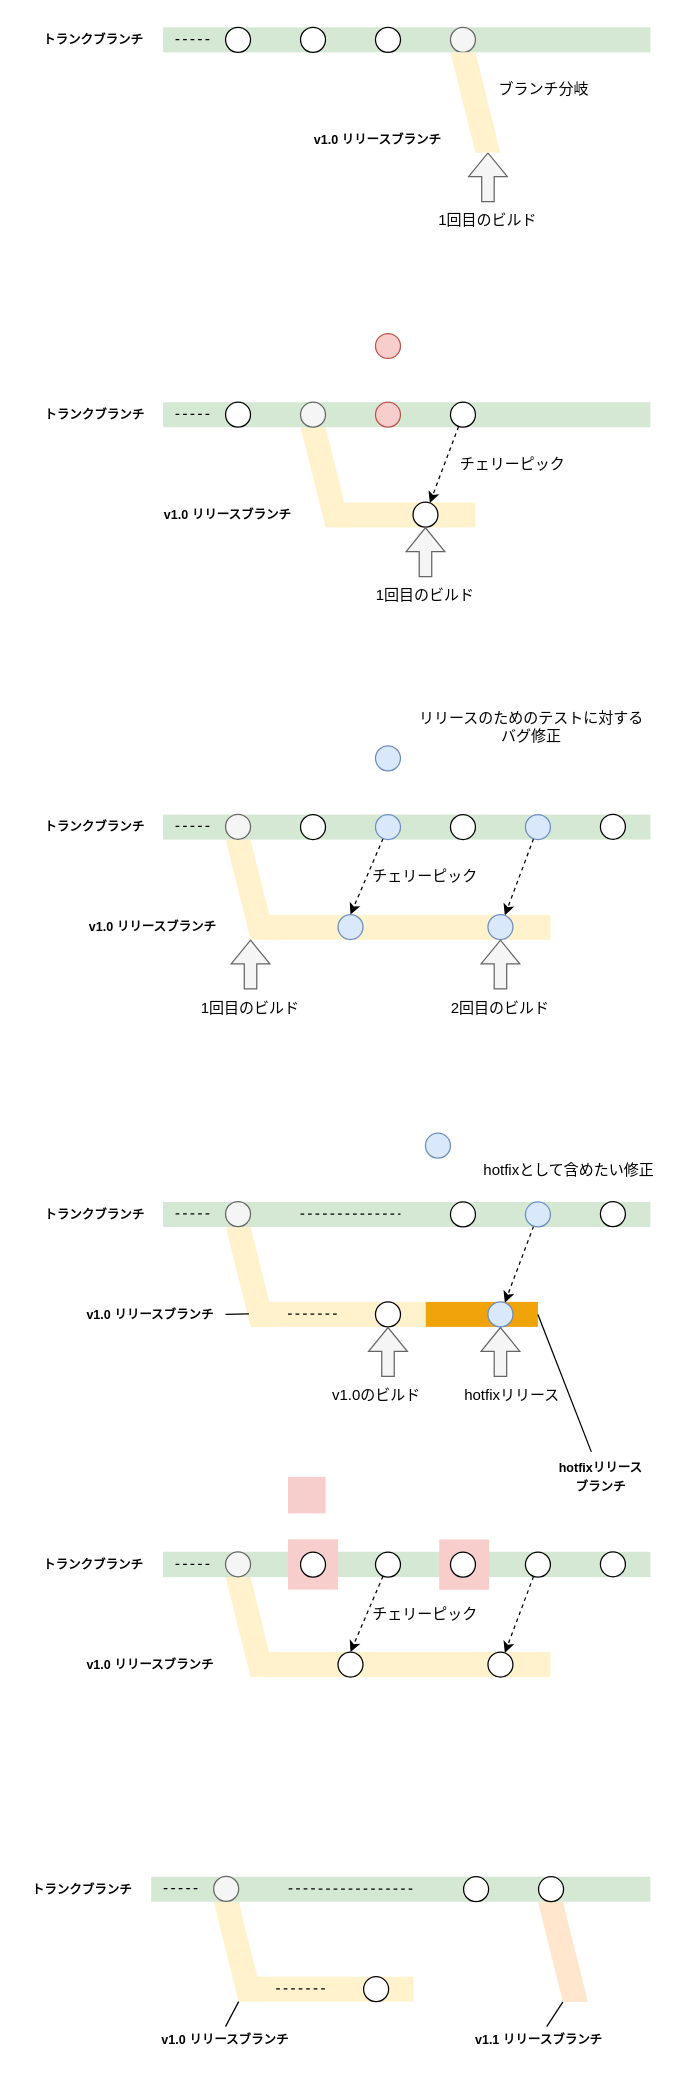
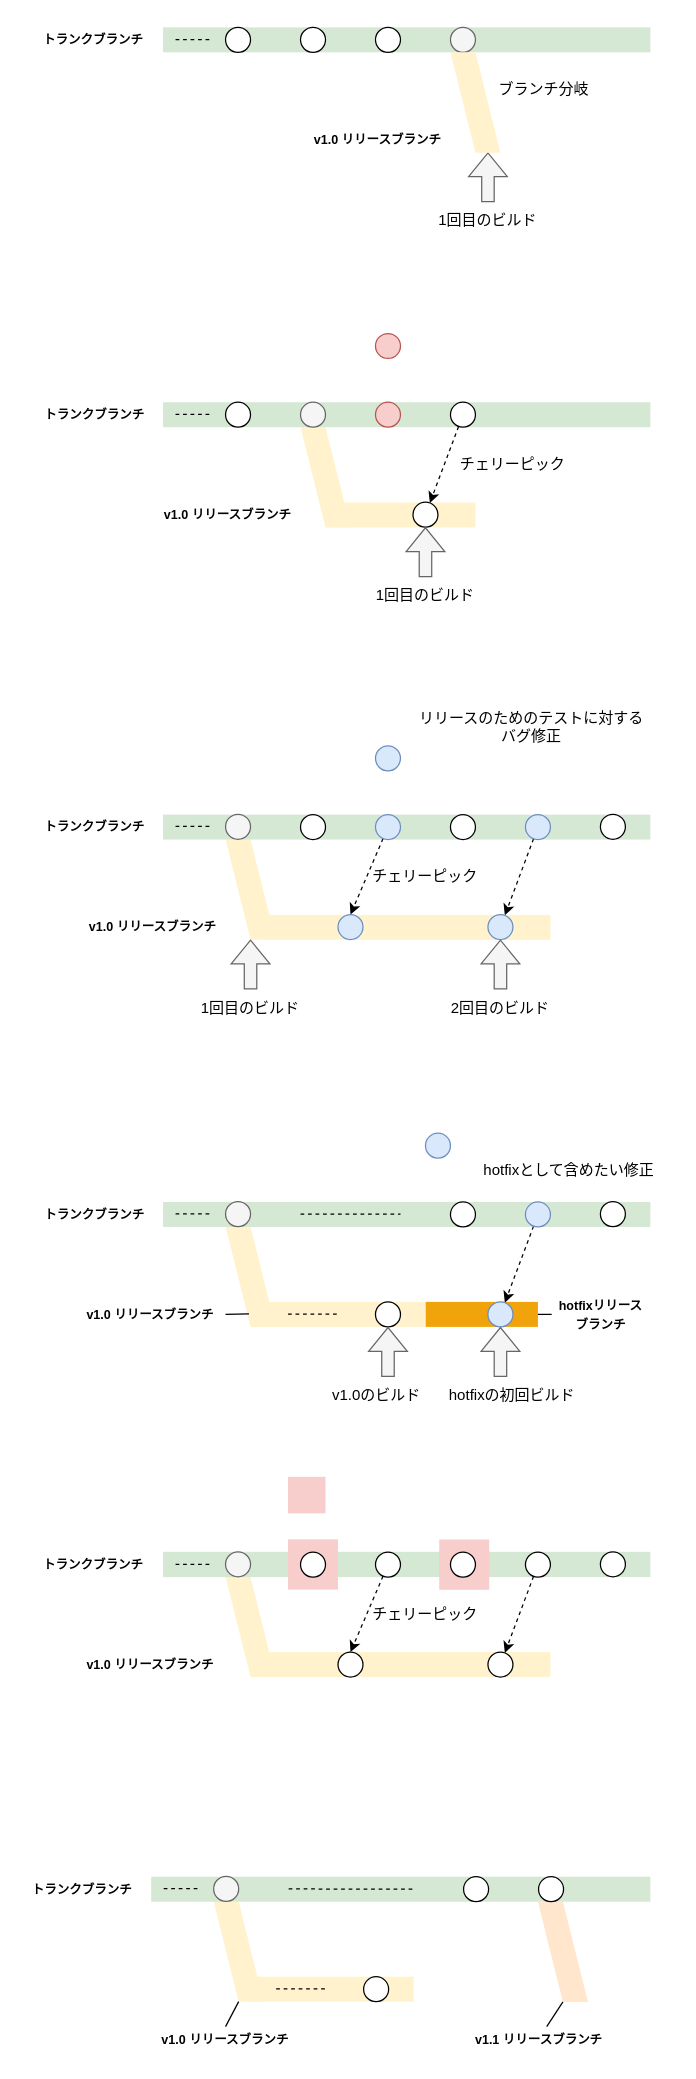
node "hotfixリリース": label "hotfixリリース" -> "hotfixの初回ビルド"
node "hotfixリリース ブランチ": moved (601, 1477) -> (601, 1314)
